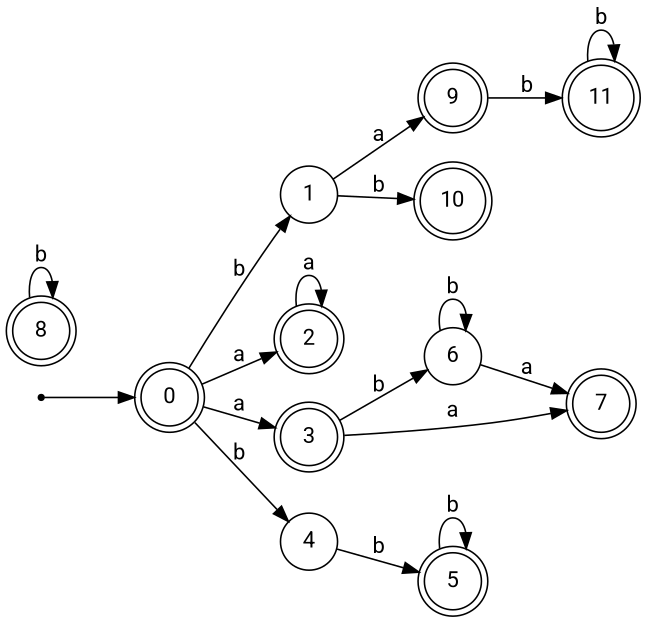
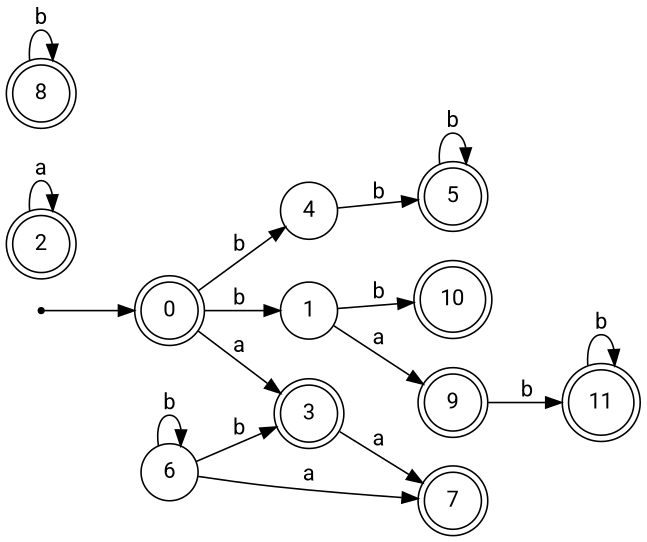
edge "0" -> "2": removed, label "a"
edge "3" -> "6": reversed
